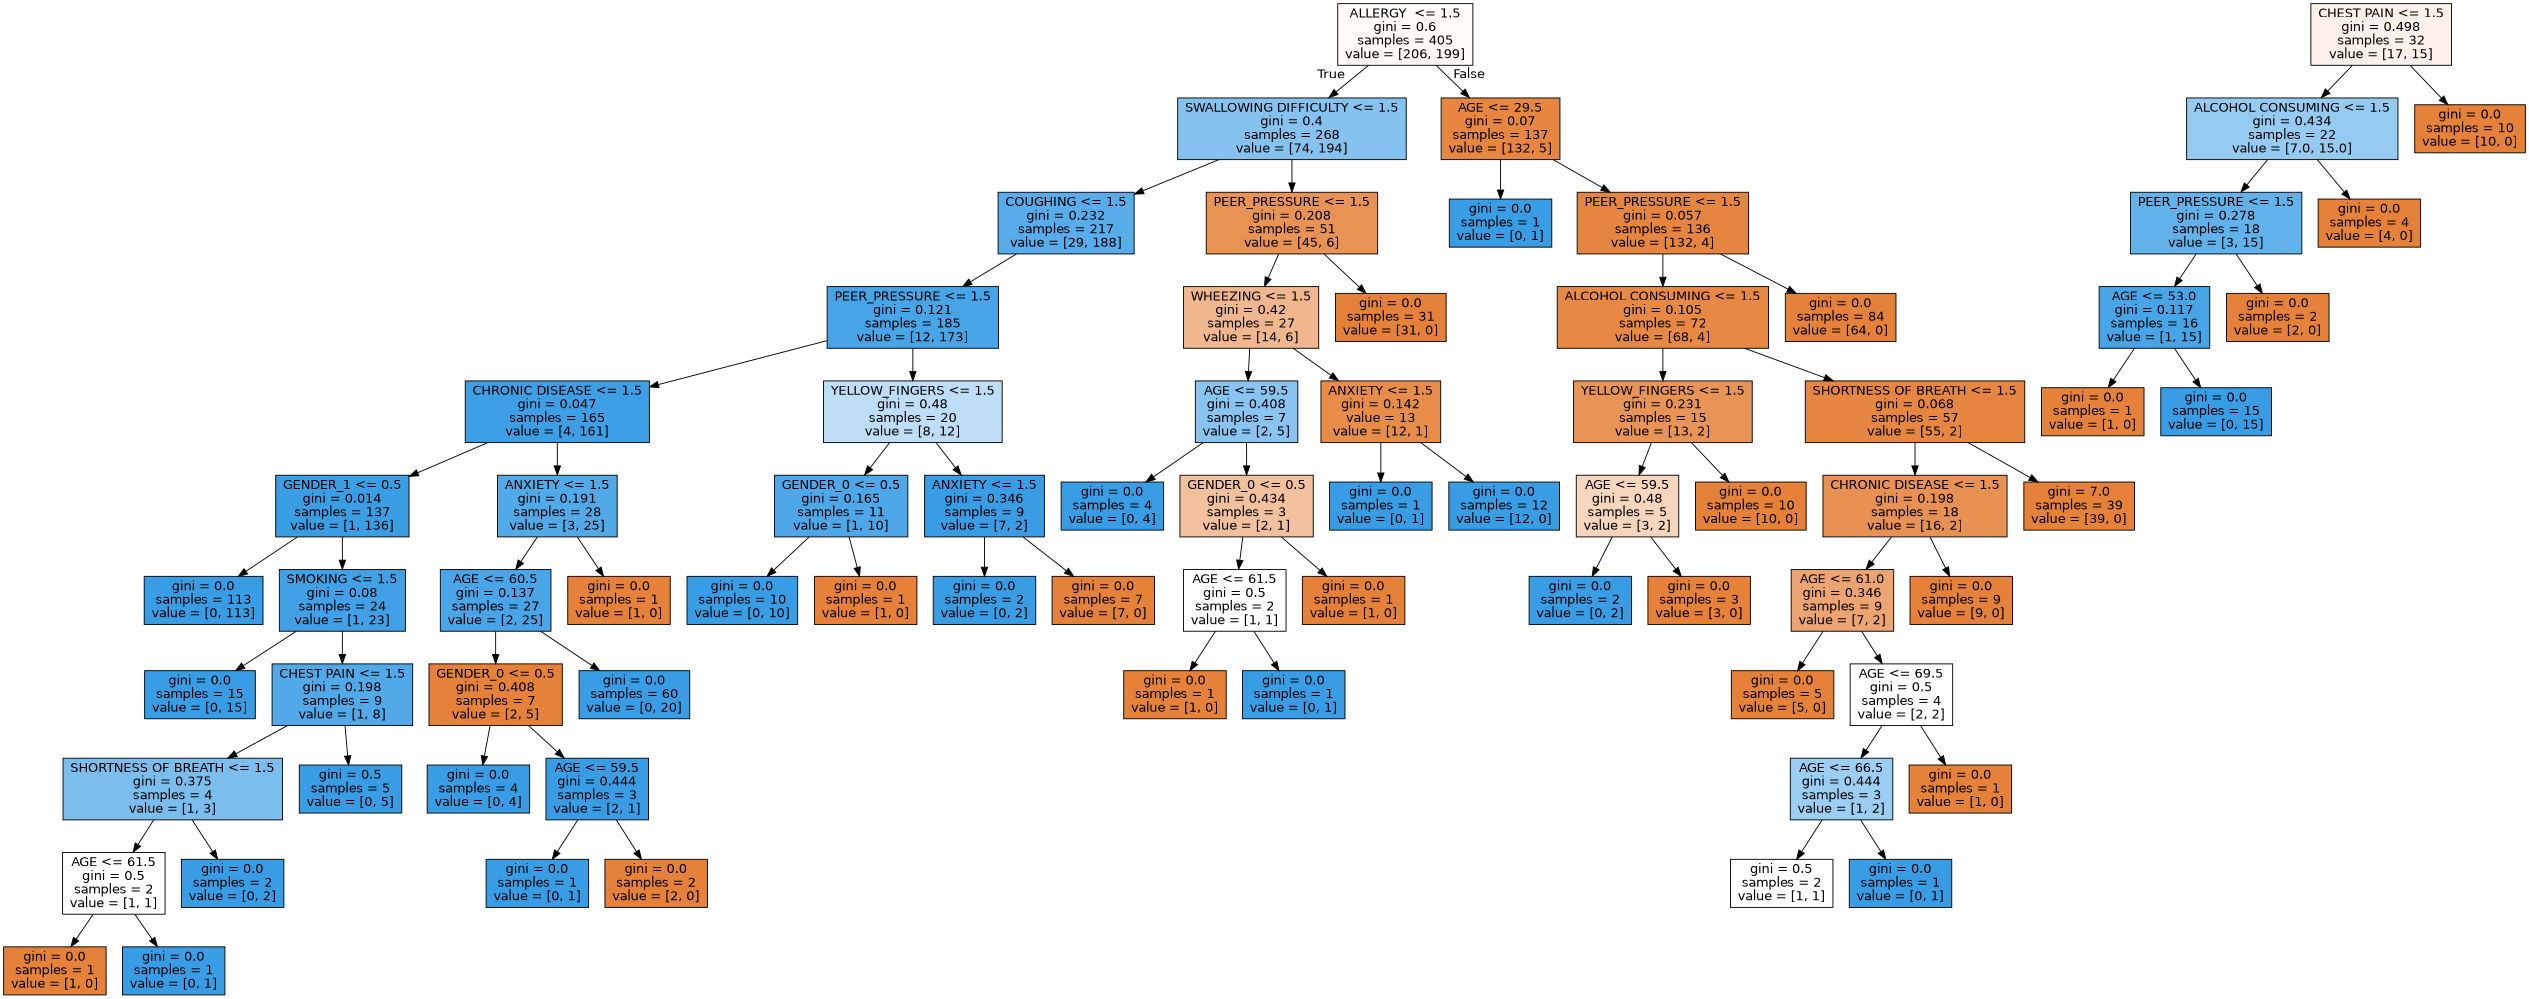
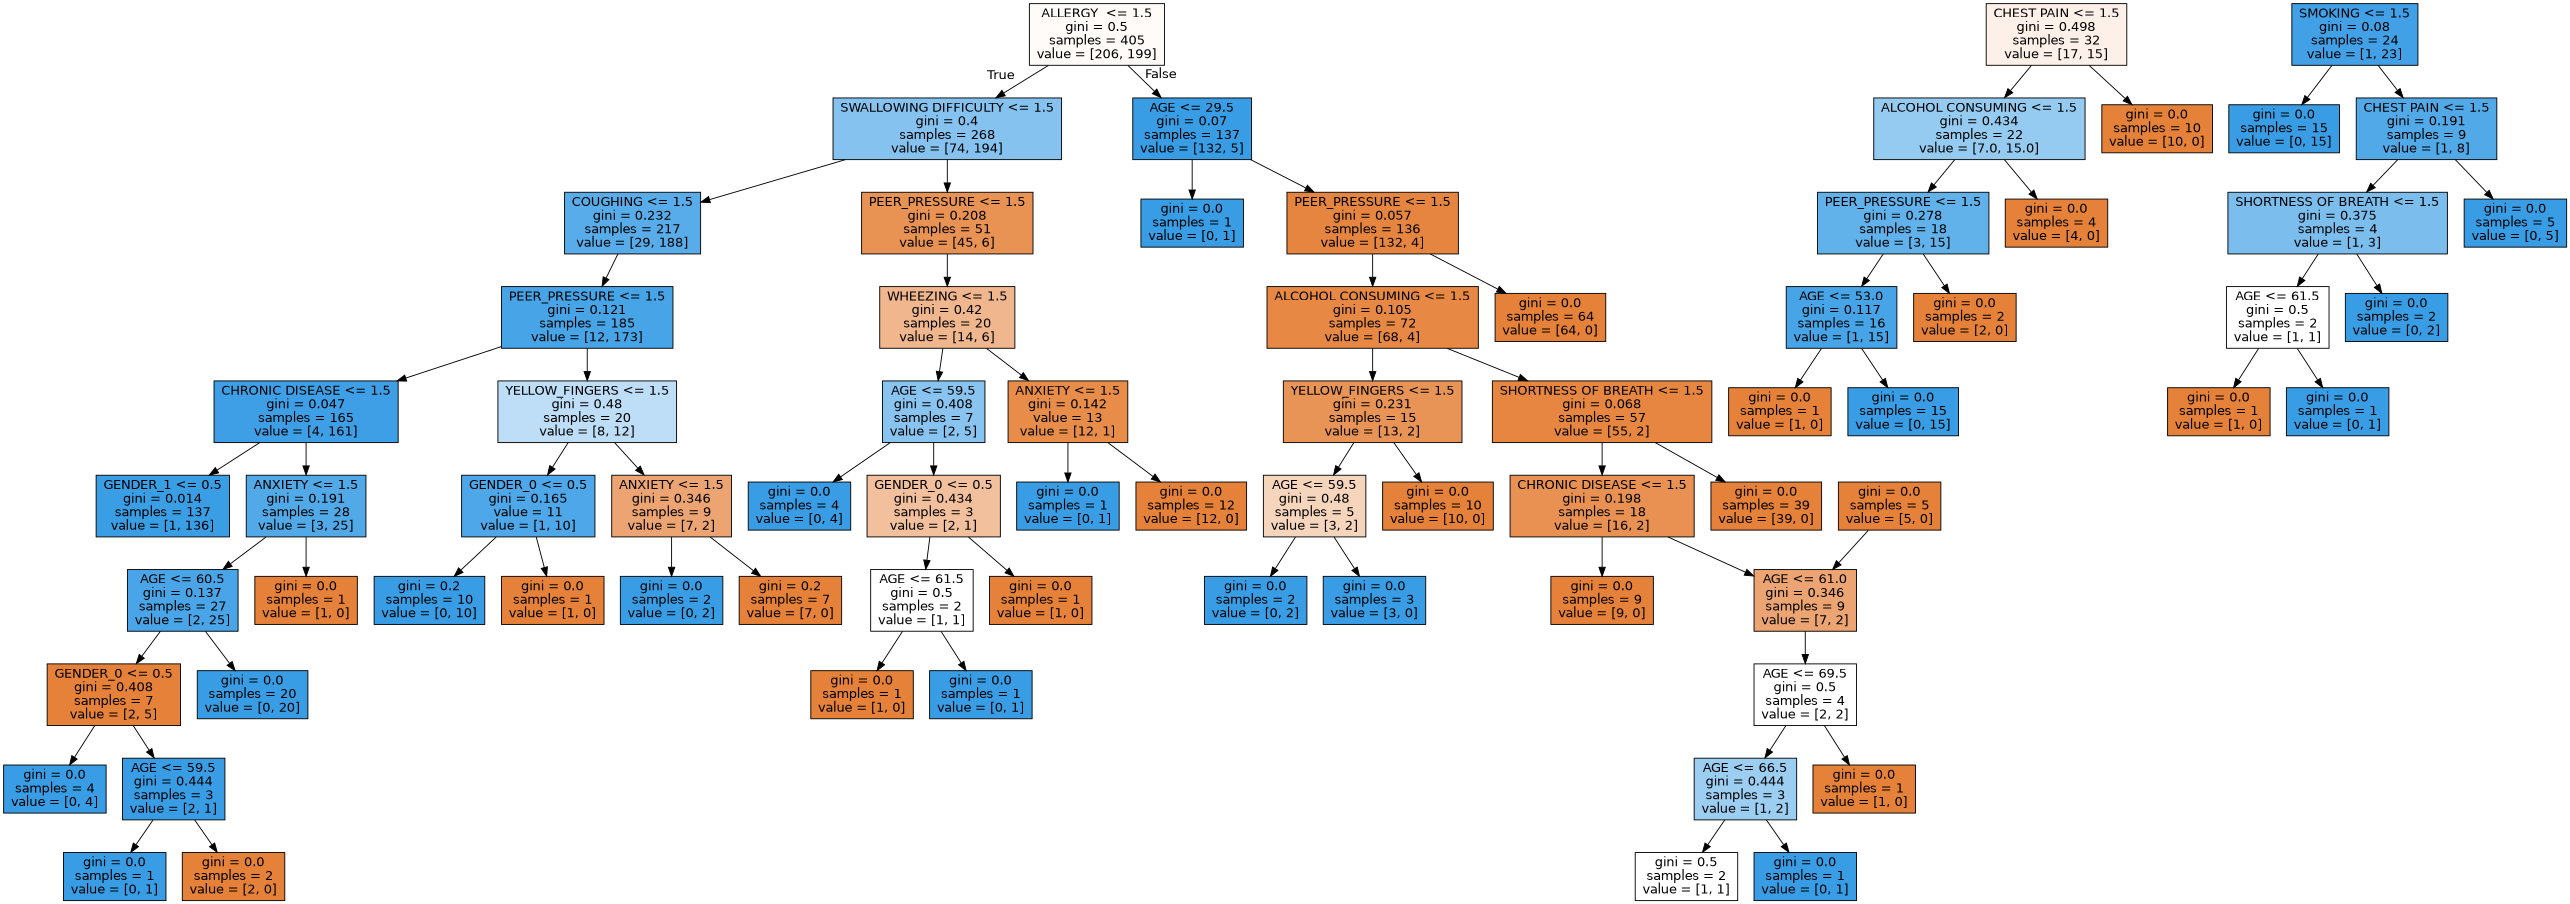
node "ALLERGY  <= 1.5 gini = 0.6 samples = 405 value = [206, 199]": label "ALLERGY  <= 1.5 gini = 0.6 samples = 405 value = [206, 199]" -> "ALLERGY  <= 1.5 gini = 0.5 samples = 405 value = [206, 199]"
node "AGE <= 29.5 gini = 0.07 samples = 137 value = [132, 5]": fillcolor #e68640 -> #399de5
node "WHEEZING <= 1.5 gini = 0.42 samples = 27 value = [14, 6]": label "WHEEZING <= 1.5 gini = 0.42 samples = 27 value = [14, 6]" -> "WHEEZING <= 1.5 gini = 0.42 samples = 20 value = [14, 6]"
node "gini = 0.0 samples = 31 value = [31, 0]": removed
node "gini = 0.0 samples = 84 value = [64, 0]": label "gini = 0.0 samples = 84 value = [64, 0]" -> "gini = 0.0 samples = 64 value = [64, 0]"
node "GENDER_0 <= 0.5 gini = 0.165 samples = 11 value = [1, 10]": label "GENDER_0 <= 0.5 gini = 0.165 samples = 11 value = [1, 10]" -> "GENDER_0 <= 0.5 gini = 0.165 value = 11 value = [1, 10]"
node "ANXIETY <= 1.5 gini = 0.346 samples = 9 value = [7, 2]": fillcolor #399de5 -> #eca572
node "gini = 0.0 samples = 12 value = [12, 0]": fillcolor #399de5 -> #e58139
node "gini = 7.0 samples = 39 value = [39, 0]": label "gini = 7.0 samples = 39 value = [39, 0]" -> "gini = 0.0 samples = 39 value = [39, 0]"
edge "GENDER_1 <= 0.5 gini = 0.014 samples = 137 value = [1, 136]" -> "SMOKING <= 1.5 gini = 0.08 samples = 24 value = [1, 23]": removed
node "gini = 0.0 samples = 113 value = [0, 113]": removed
node "gini = 0.0 samples = 10 value = [0, 10]": label "gini = 0.0 samples = 10 value = [0, 10]" -> "gini = 0.2 samples = 10 value = [0, 10]"
node "gini = 0.0 samples = 7 value = [7, 0]": label "gini = 0.0 samples = 7 value = [7, 0]" -> "gini = 0.2 samples = 7 value = [7, 0]"
node "gini = 0.0 samples = 3 value = [3, 0]": fillcolor #e58139 -> #399de5
edge "AGE <= 61.0 gini = 0.346 samples = 9 value = [7, 2]" -> "gini = 0.0 samples = 5 value = [5, 0]": reversed
node "CHEST PAIN <= 1.5 gini = 0.198 samples = 9 value = [1, 8]": label "CHEST PAIN <= 1.5 gini = 0.198 samples = 9 value = [1, 8]" -> "CHEST PAIN <= 1.5 gini = 0.191 samples = 9 value = [1, 8]"
node "gini = 0.0 samples = 60 value = [0, 20]": label "gini = 0.0 samples = 60 value = [0, 20]" -> "gini = 0.0 samples = 20 value = [0, 20]"
node "gini = 0.5 samples = 5 value = [0, 5]": label "gini = 0.5 samples = 5 value = [0, 5]" -> "gini = 0.0 samples = 5 value = [0, 5]"
